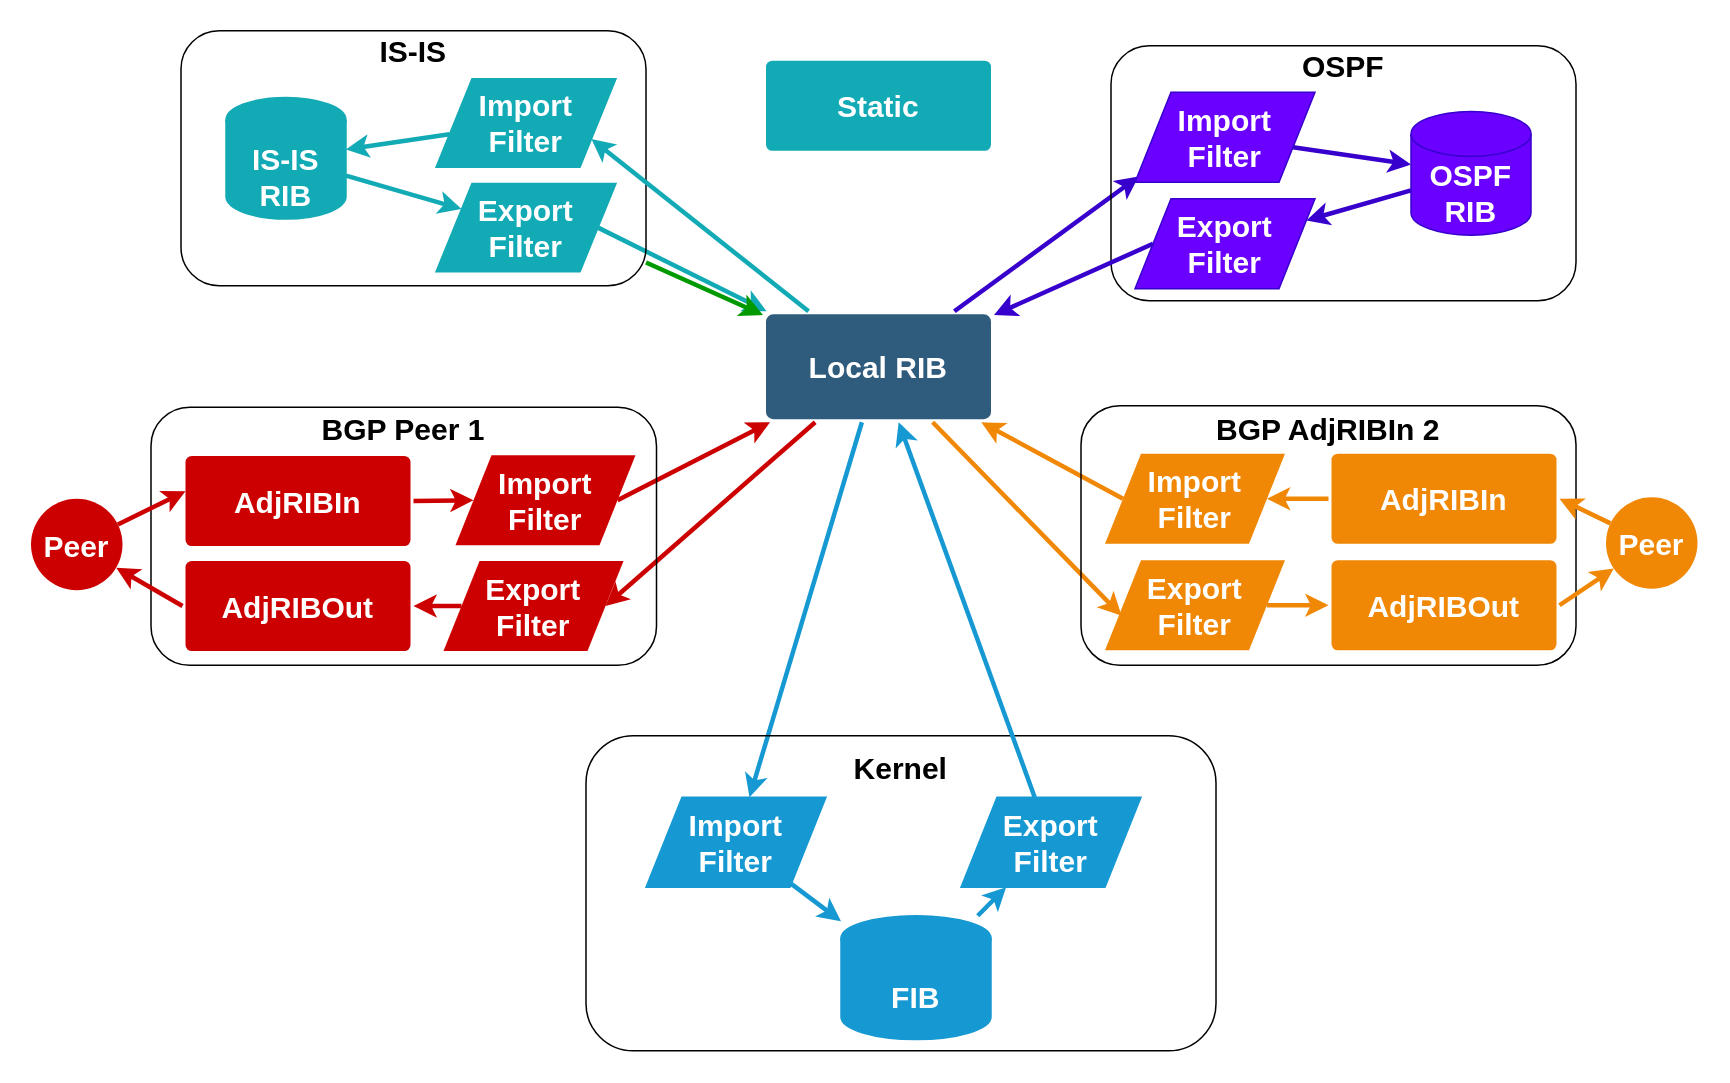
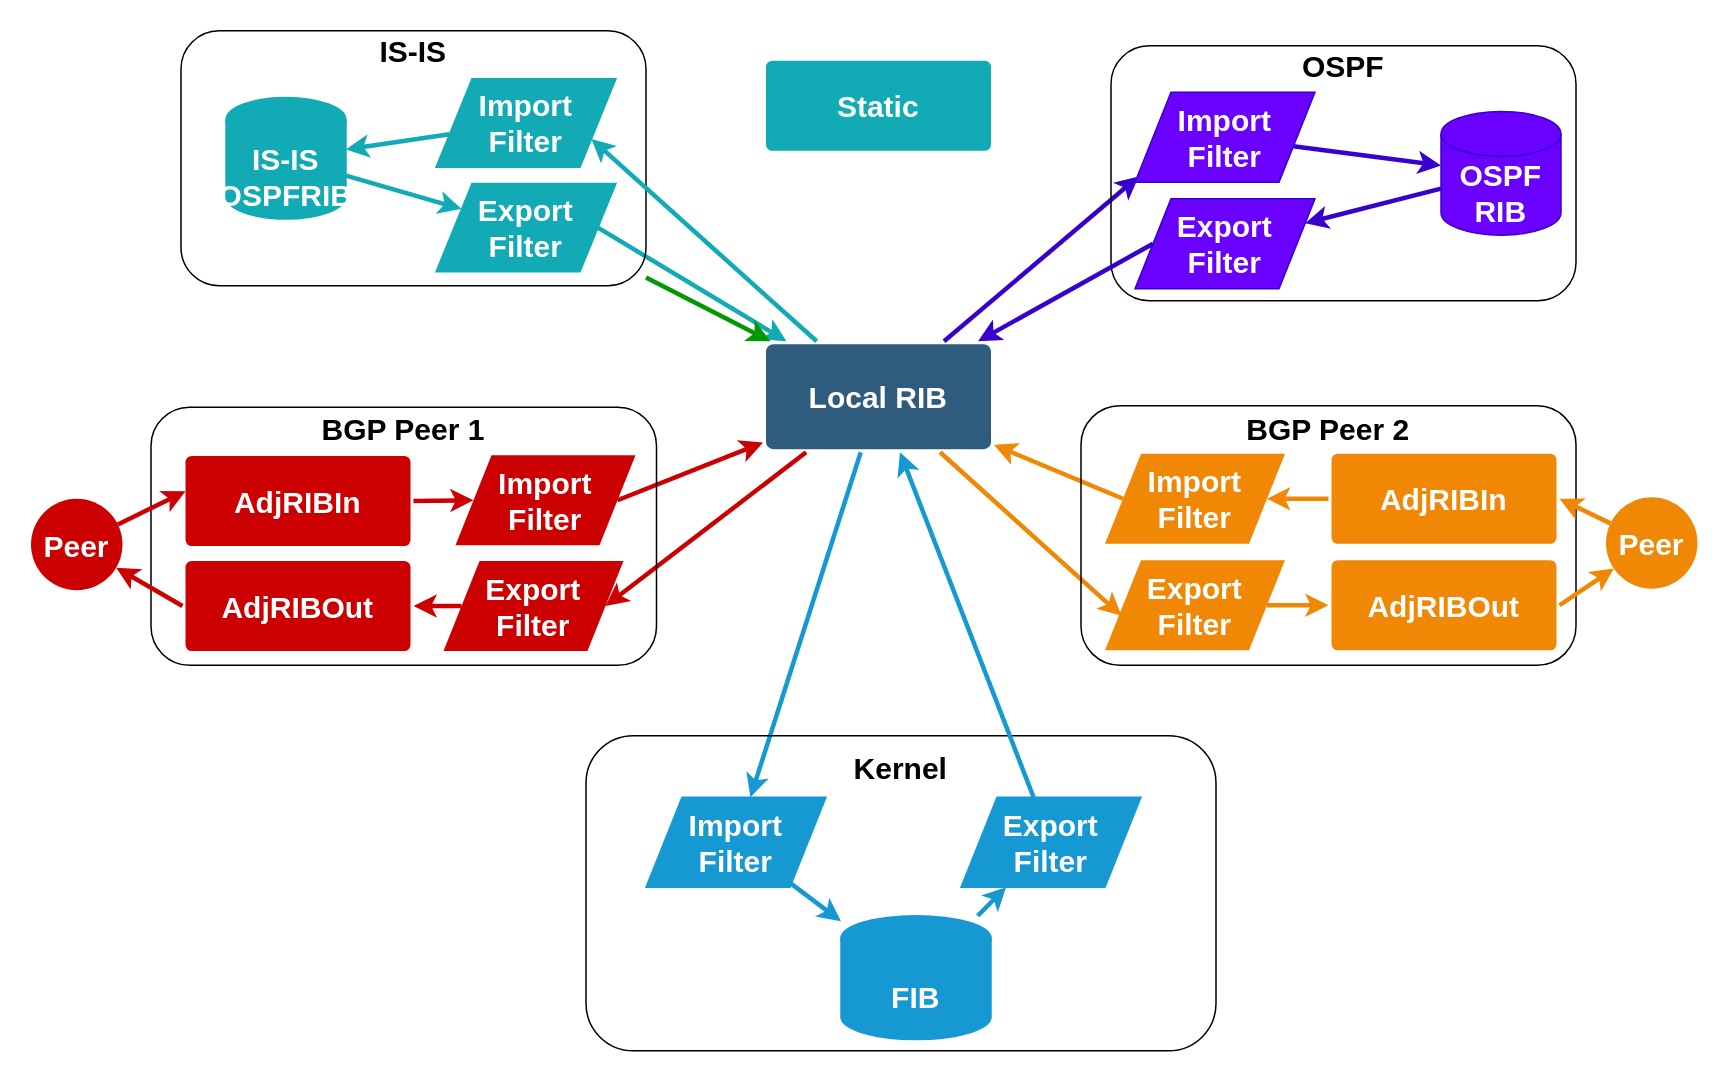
node "OSPFRIB": moved (1471, 173) -> (1501, 173)
node "IS-IS RIB": label "IS-IS RIB" -> "IS-IS OSPFRIB"
node "Local RIB": moved (878, 367) -> (878, 397)
node "BGP AdjRIBIn 2": label "BGP AdjRIBIn 2" -> "BGP Peer 2"
